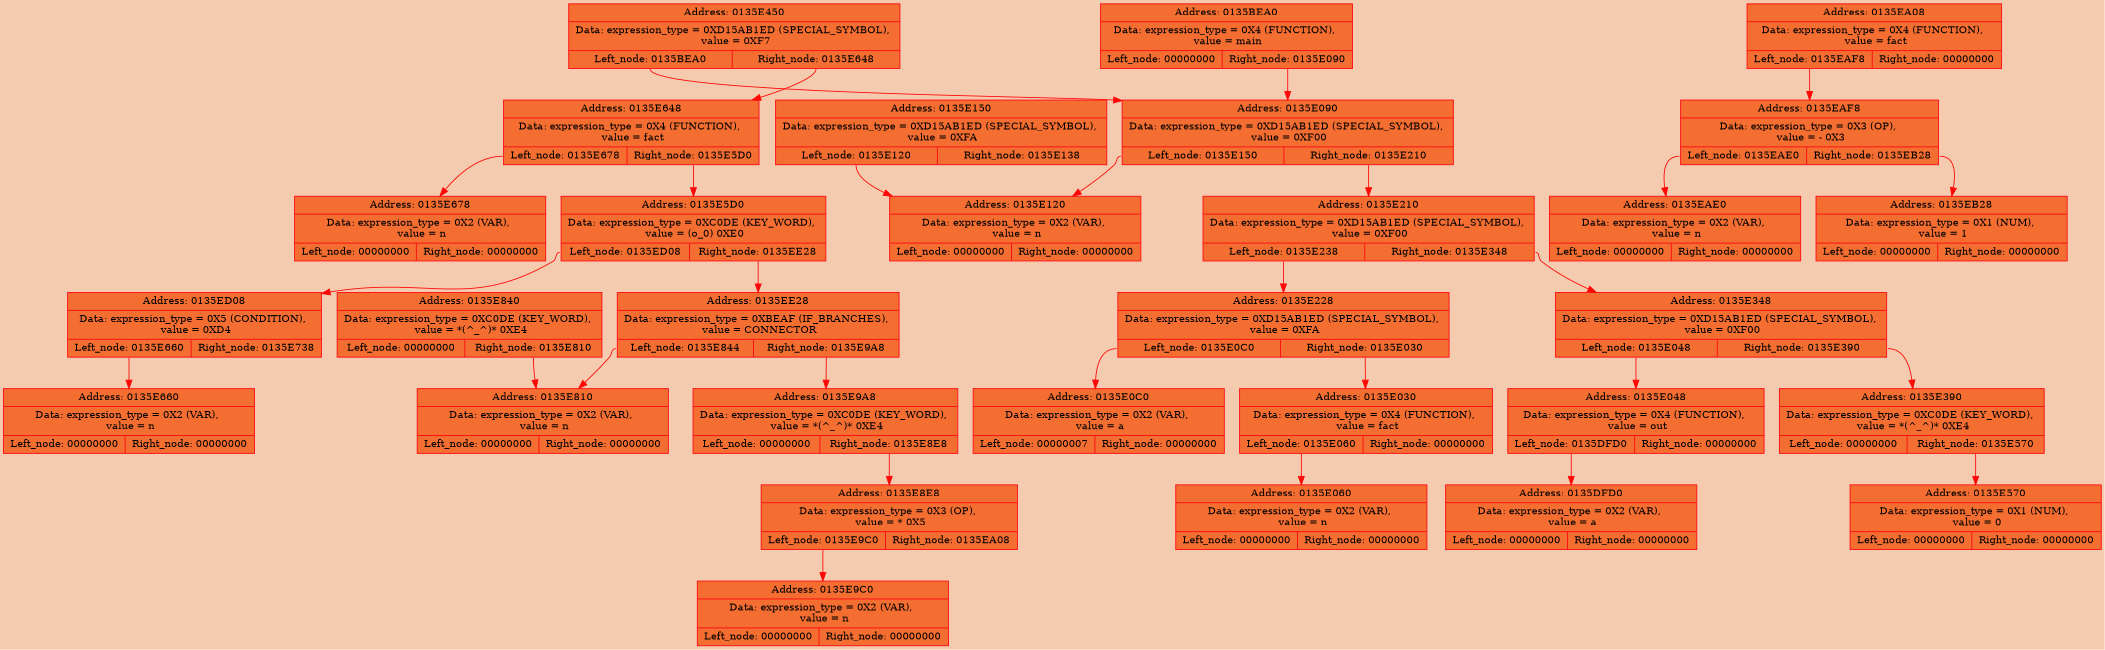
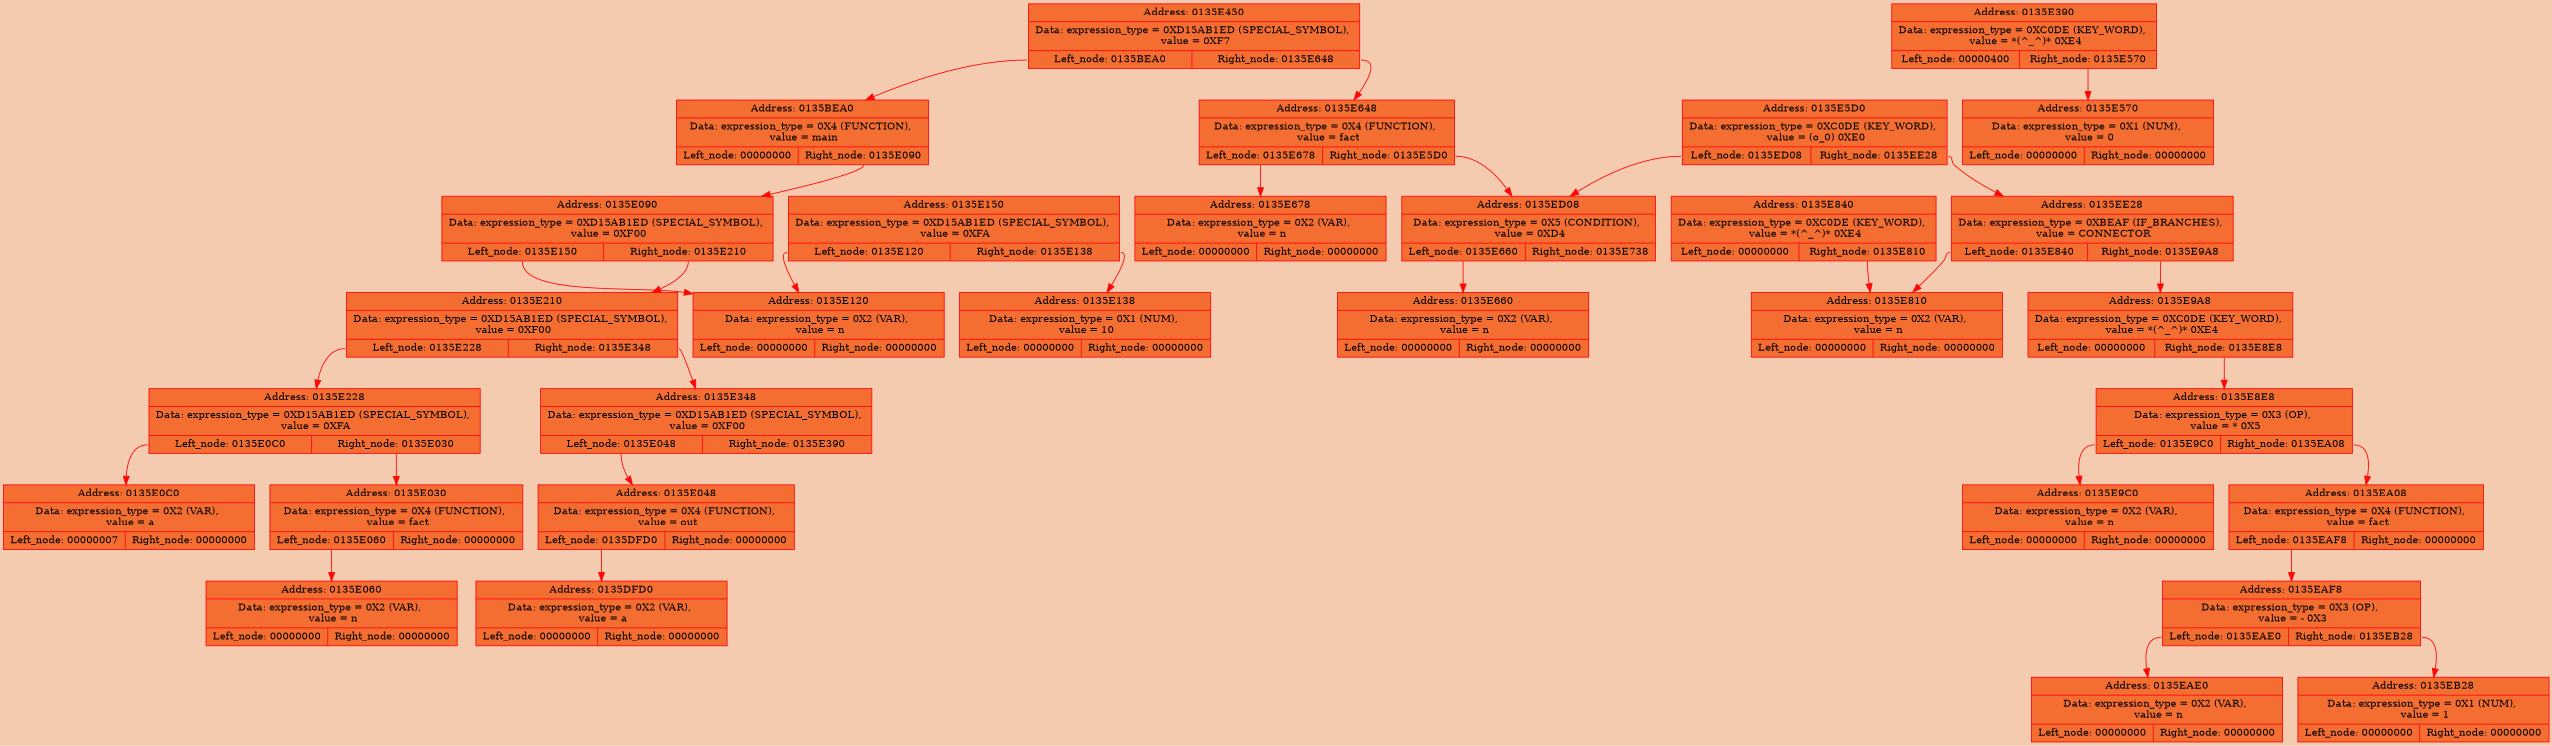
edge "Address: 0135E450" -> "Address: 0135E090": now "Address: 0135E450" -> "Address: 0135BEA0"
edge "Address: 0135E648" -> "Address: 0135E5D0": now "Address: 0135E648" -> "Address: 0135ED08"
node "Address: 0135E210": text "Left_node: 0135E238" -> "Left_node: 0135E228"
node "Address: 0135E138": added
node "Address: 0135EE28": text "Left_node: 0135E844" -> "Left_node: 0135E840"
edge "Address: 0135E348" -> "Address: 0135E390": removed
node "Address: 0135E390": text "Left_node: 00000000" -> "Left_node: 00000400"
edge "Address: 0135E8E8" -> "Address: 0135EA08": added
